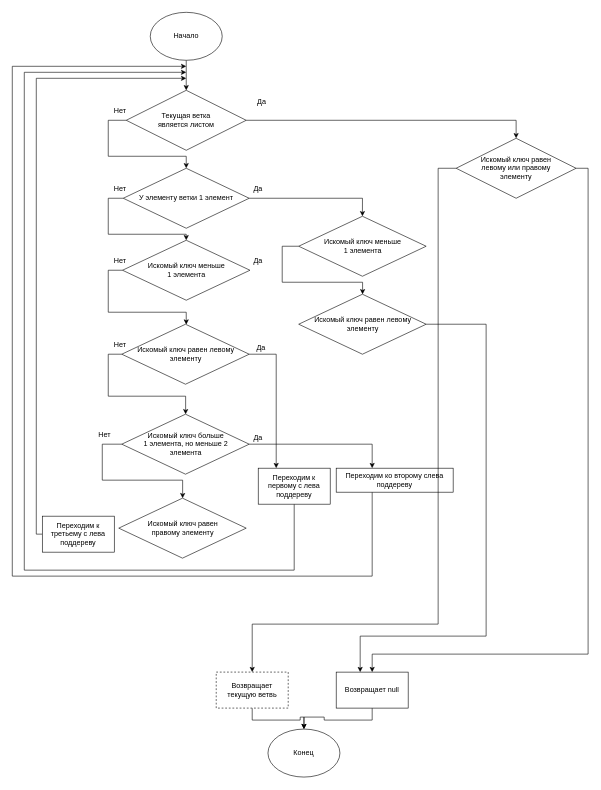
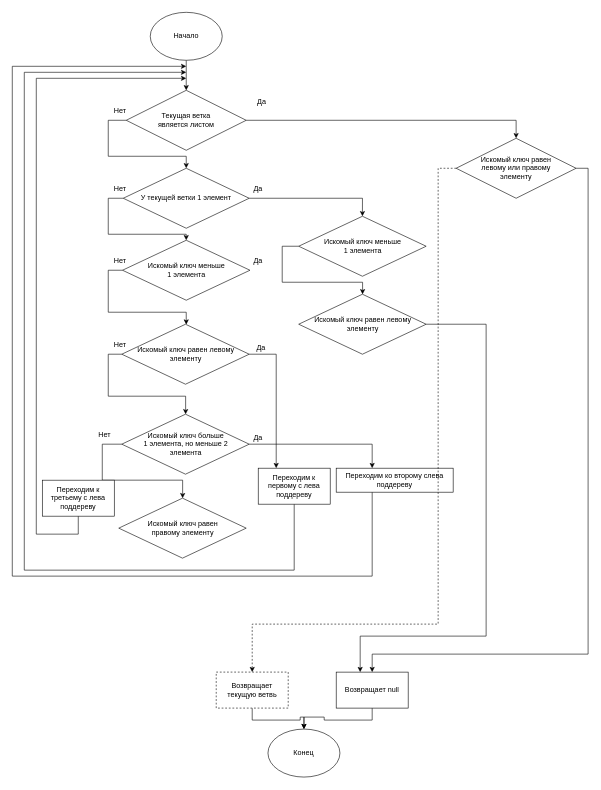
node "У элементу ветки 1 элемент": label "У элементу ветки 1 элемент" -> "У текущей ветки 1 элемент"
edge "Искомый ключ равен левому или правому элементу" -> "Возвращает текущую ветвь": style solid -> dashed
node "Переходим к третьему с лева поддереву": moved (78, 534) -> (78, 498)
